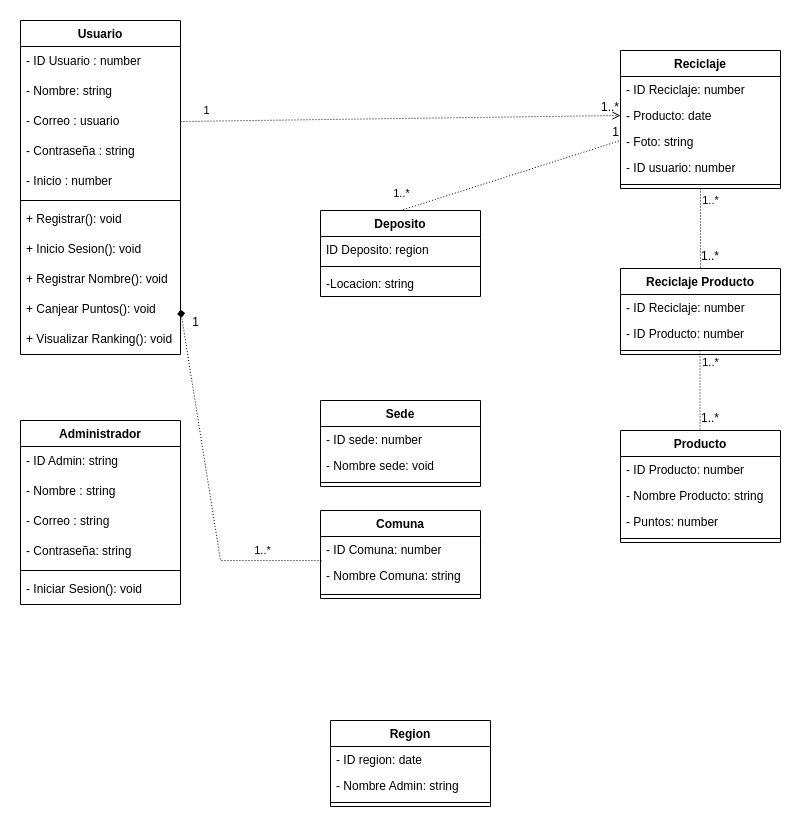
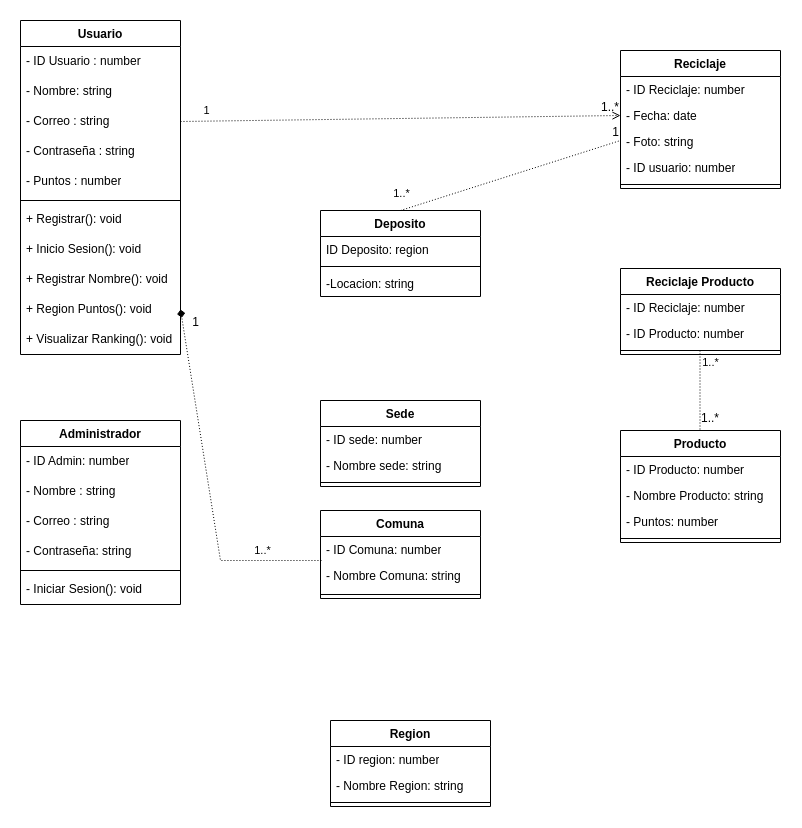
node "- Producto: date": label "- Producto: date" -> "- Fecha: date"
node "- Correo : usuario": label "- Correo : usuario" -> "- Correo : string"
node "- Inicio : number": label "- Inicio : number" -> "- Puntos : number"
edge "Reciclaje" -- "Reciclaje Producto": removed, labels "1..*", "1..*"
node "+ Canjear Puntos(): void": label "+ Canjear Puntos(): void" -> "+ Region Puntos(): void"
node "- ID Admin: string": label "- ID Admin: string" -> "- ID Admin: number"
node "- Nombre sede: void": label "- Nombre sede: void" -> "- Nombre sede: string"
node "- ID region: date": label "- ID region: date" -> "- ID region: number"
node "- Nombre Admin: string": label "- Nombre Admin: string" -> "- Nombre Region: string"
